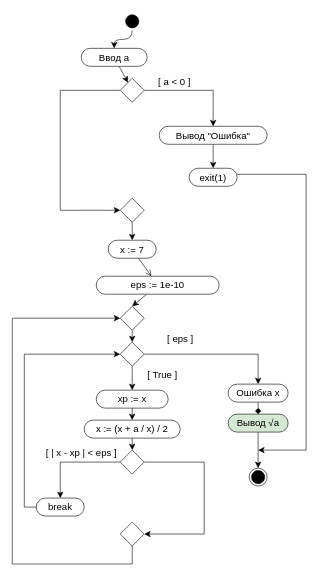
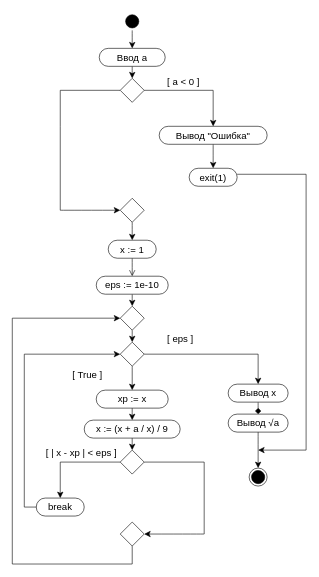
node "Ввод a": moved (114, 57) -> (132, 57)
node "[ a < 0 ]": moved (174, 81) -> (183, 81)
node "x := 7": label "x := 7" -> "x := 1"
node "eps := 1e-10": size 123x18 -> 72x18
node "[ True ]": moved (162, 375) -> (87, 375)
node "Ошибка x": label "Ошибка x" -> "Вывод x"
node "Вывод √a": fillcolor #d5e8d4 -> #ffffff
node "x := (x + a / x) / 2": label "x := (x + a / x) / 2" -> "x := (x + a / x) / 9"
